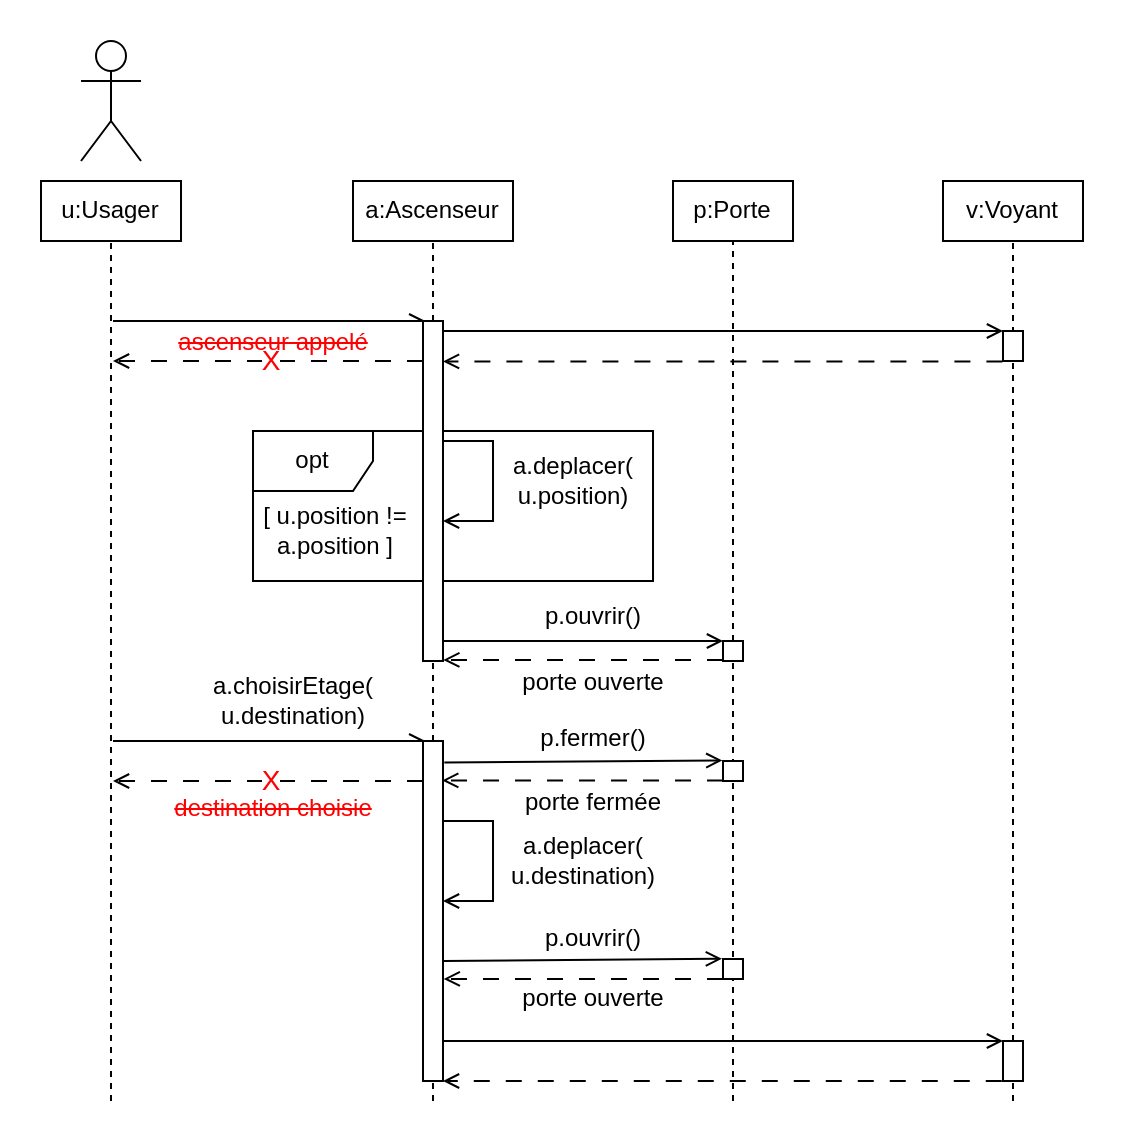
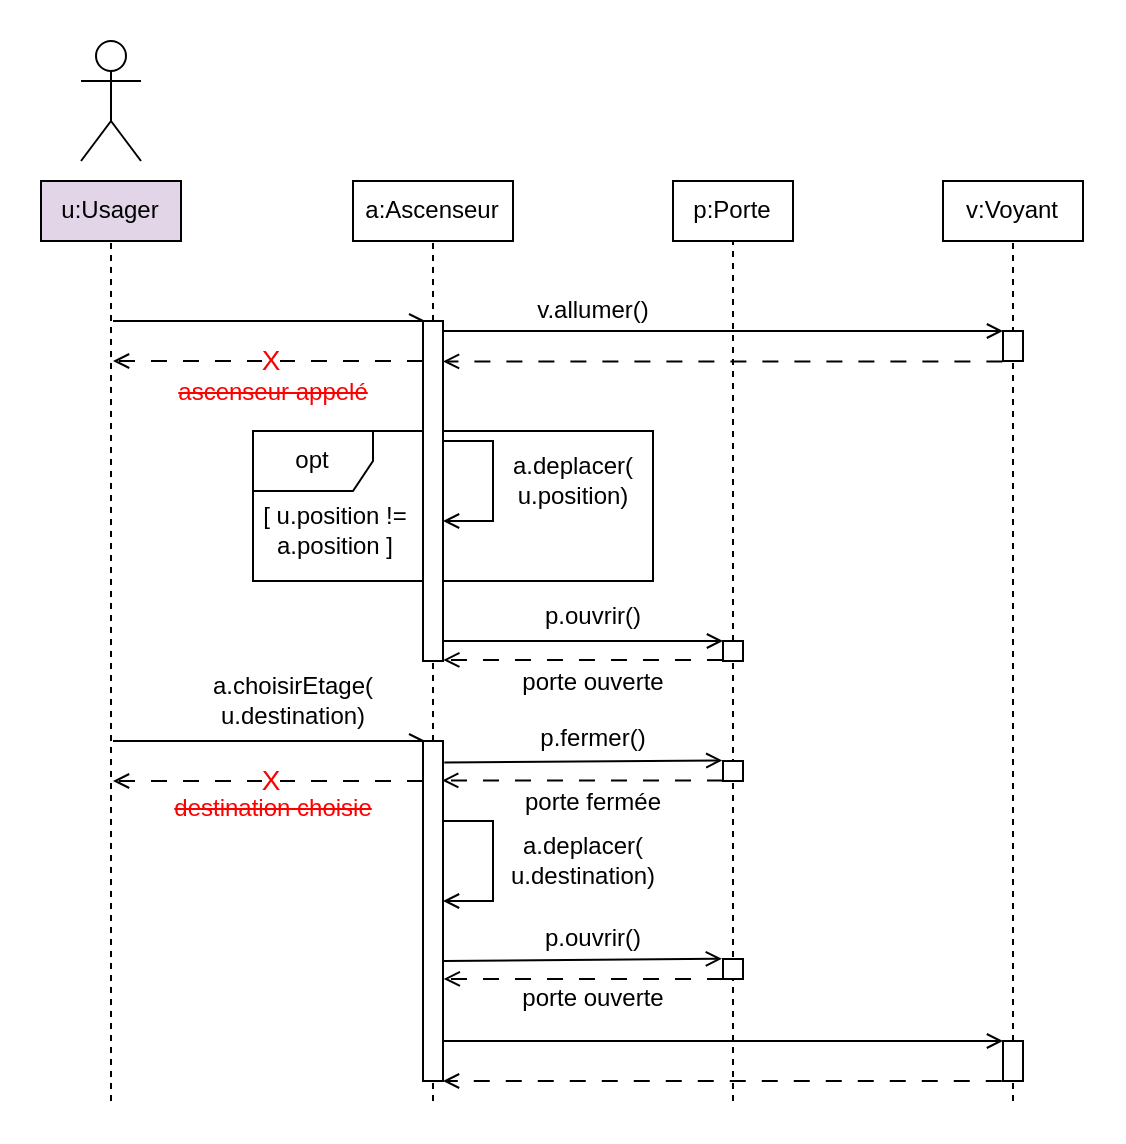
node "u:Usager": fillcolor #ffffff -> #e1d5e7
node "v.allumer()": added
node "ascenseur appelé": moved (273, 343) -> (273, 393)
